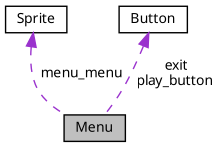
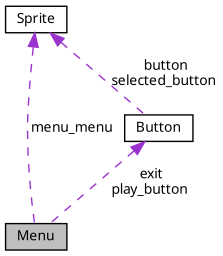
edge "Button" -> "Sprite": added, label "button selected_button"
